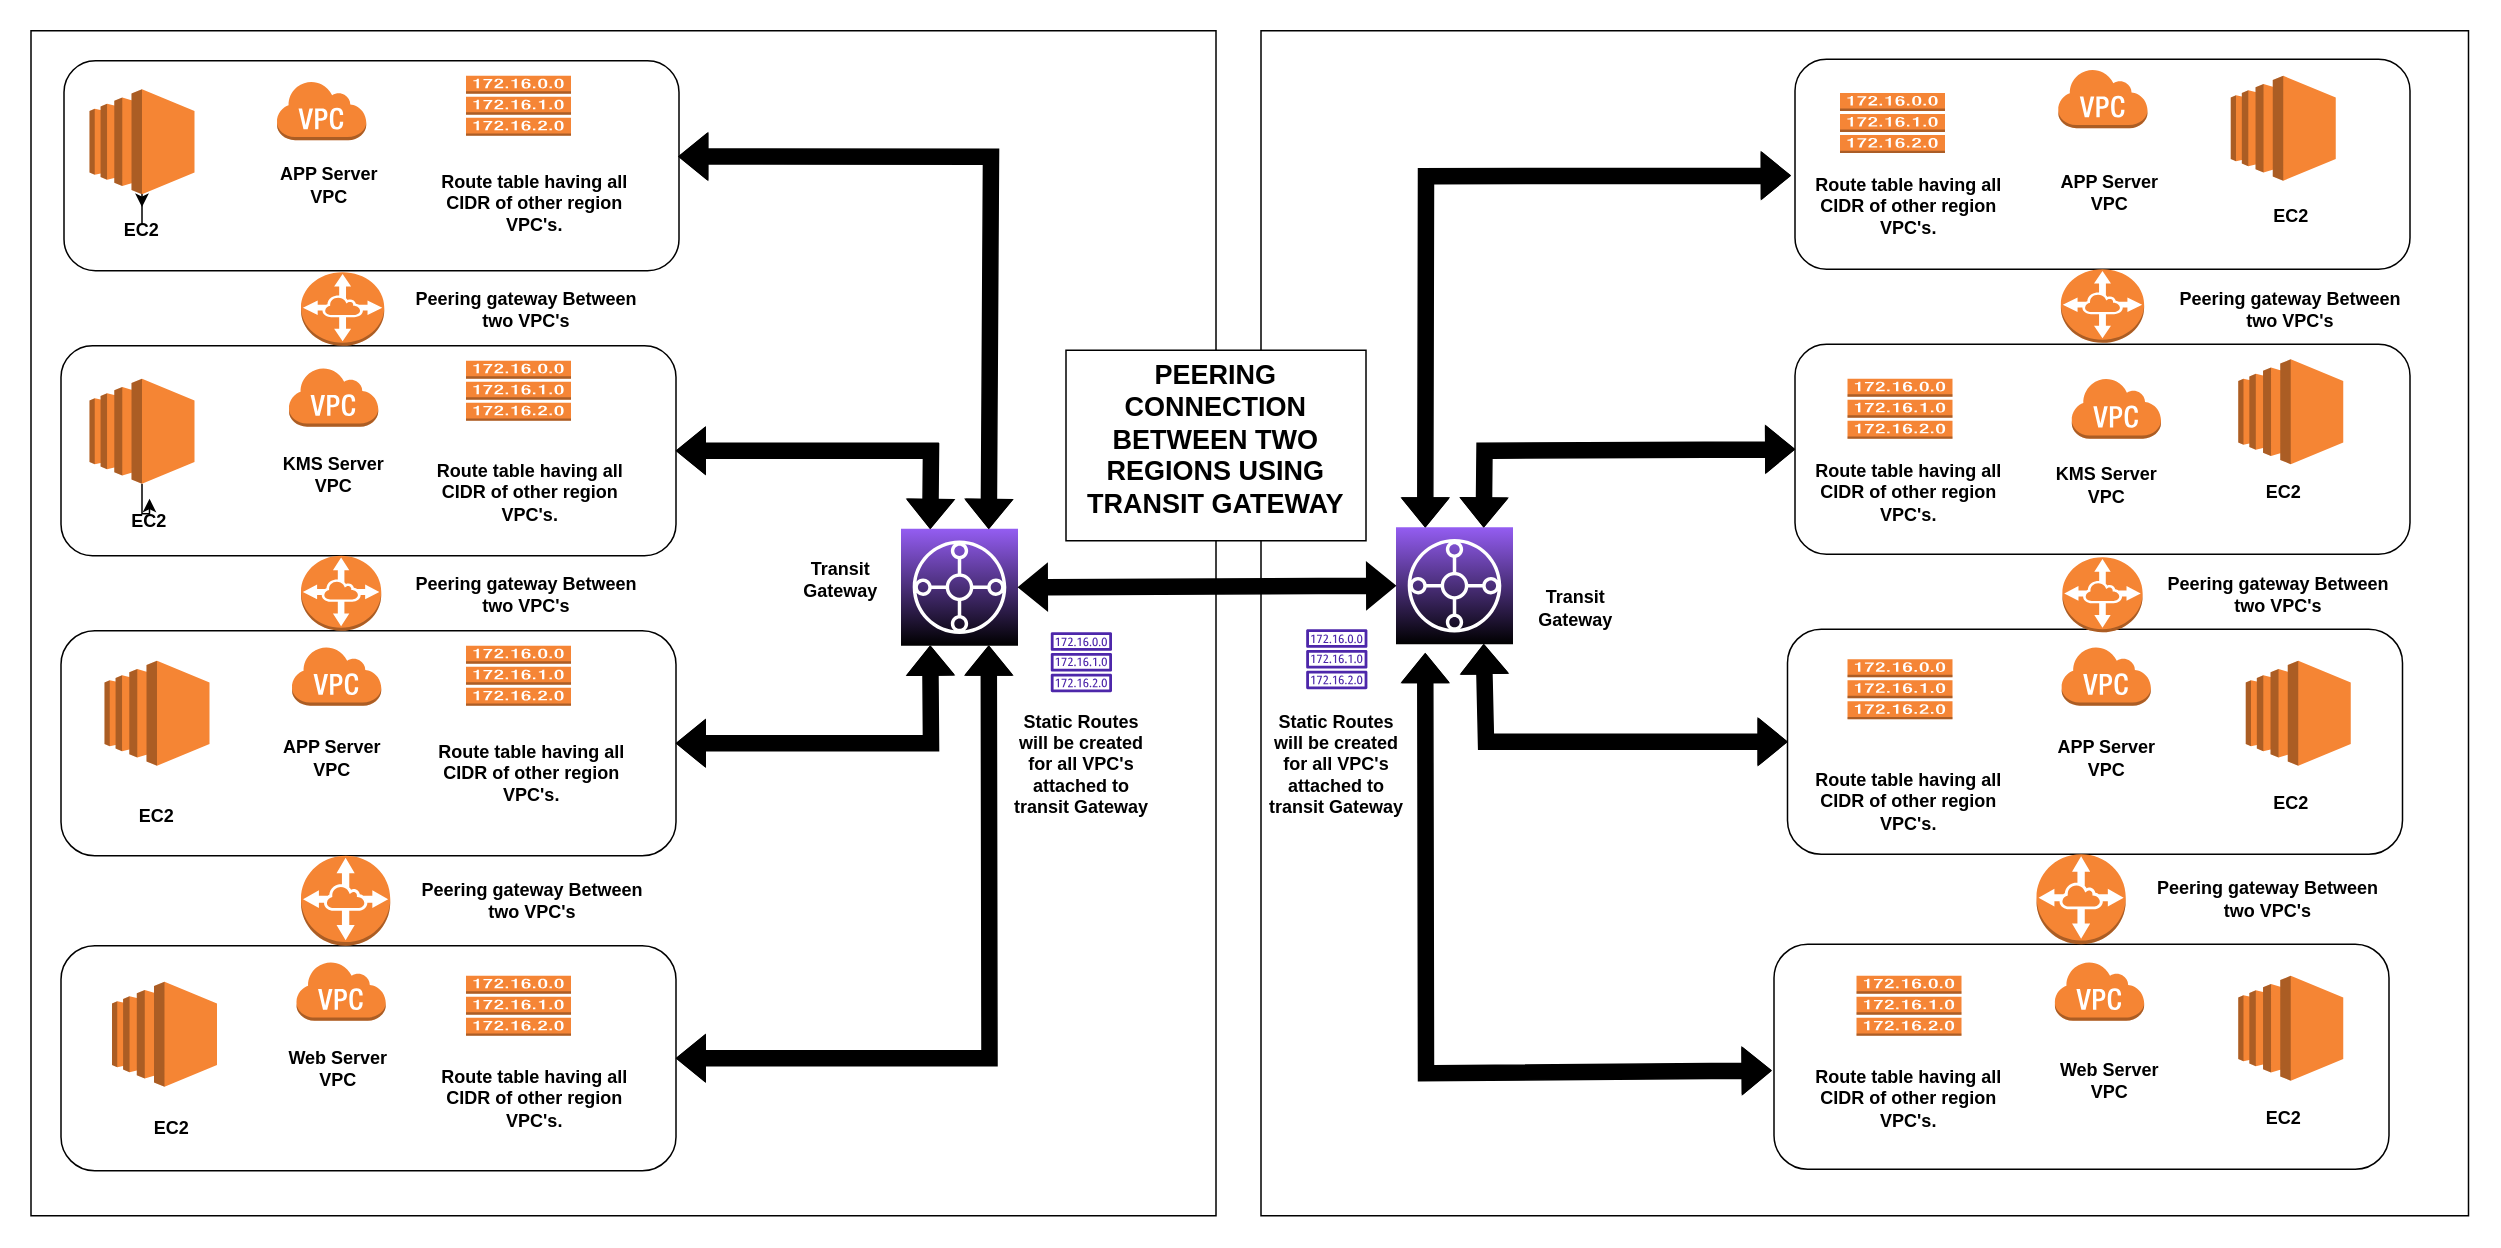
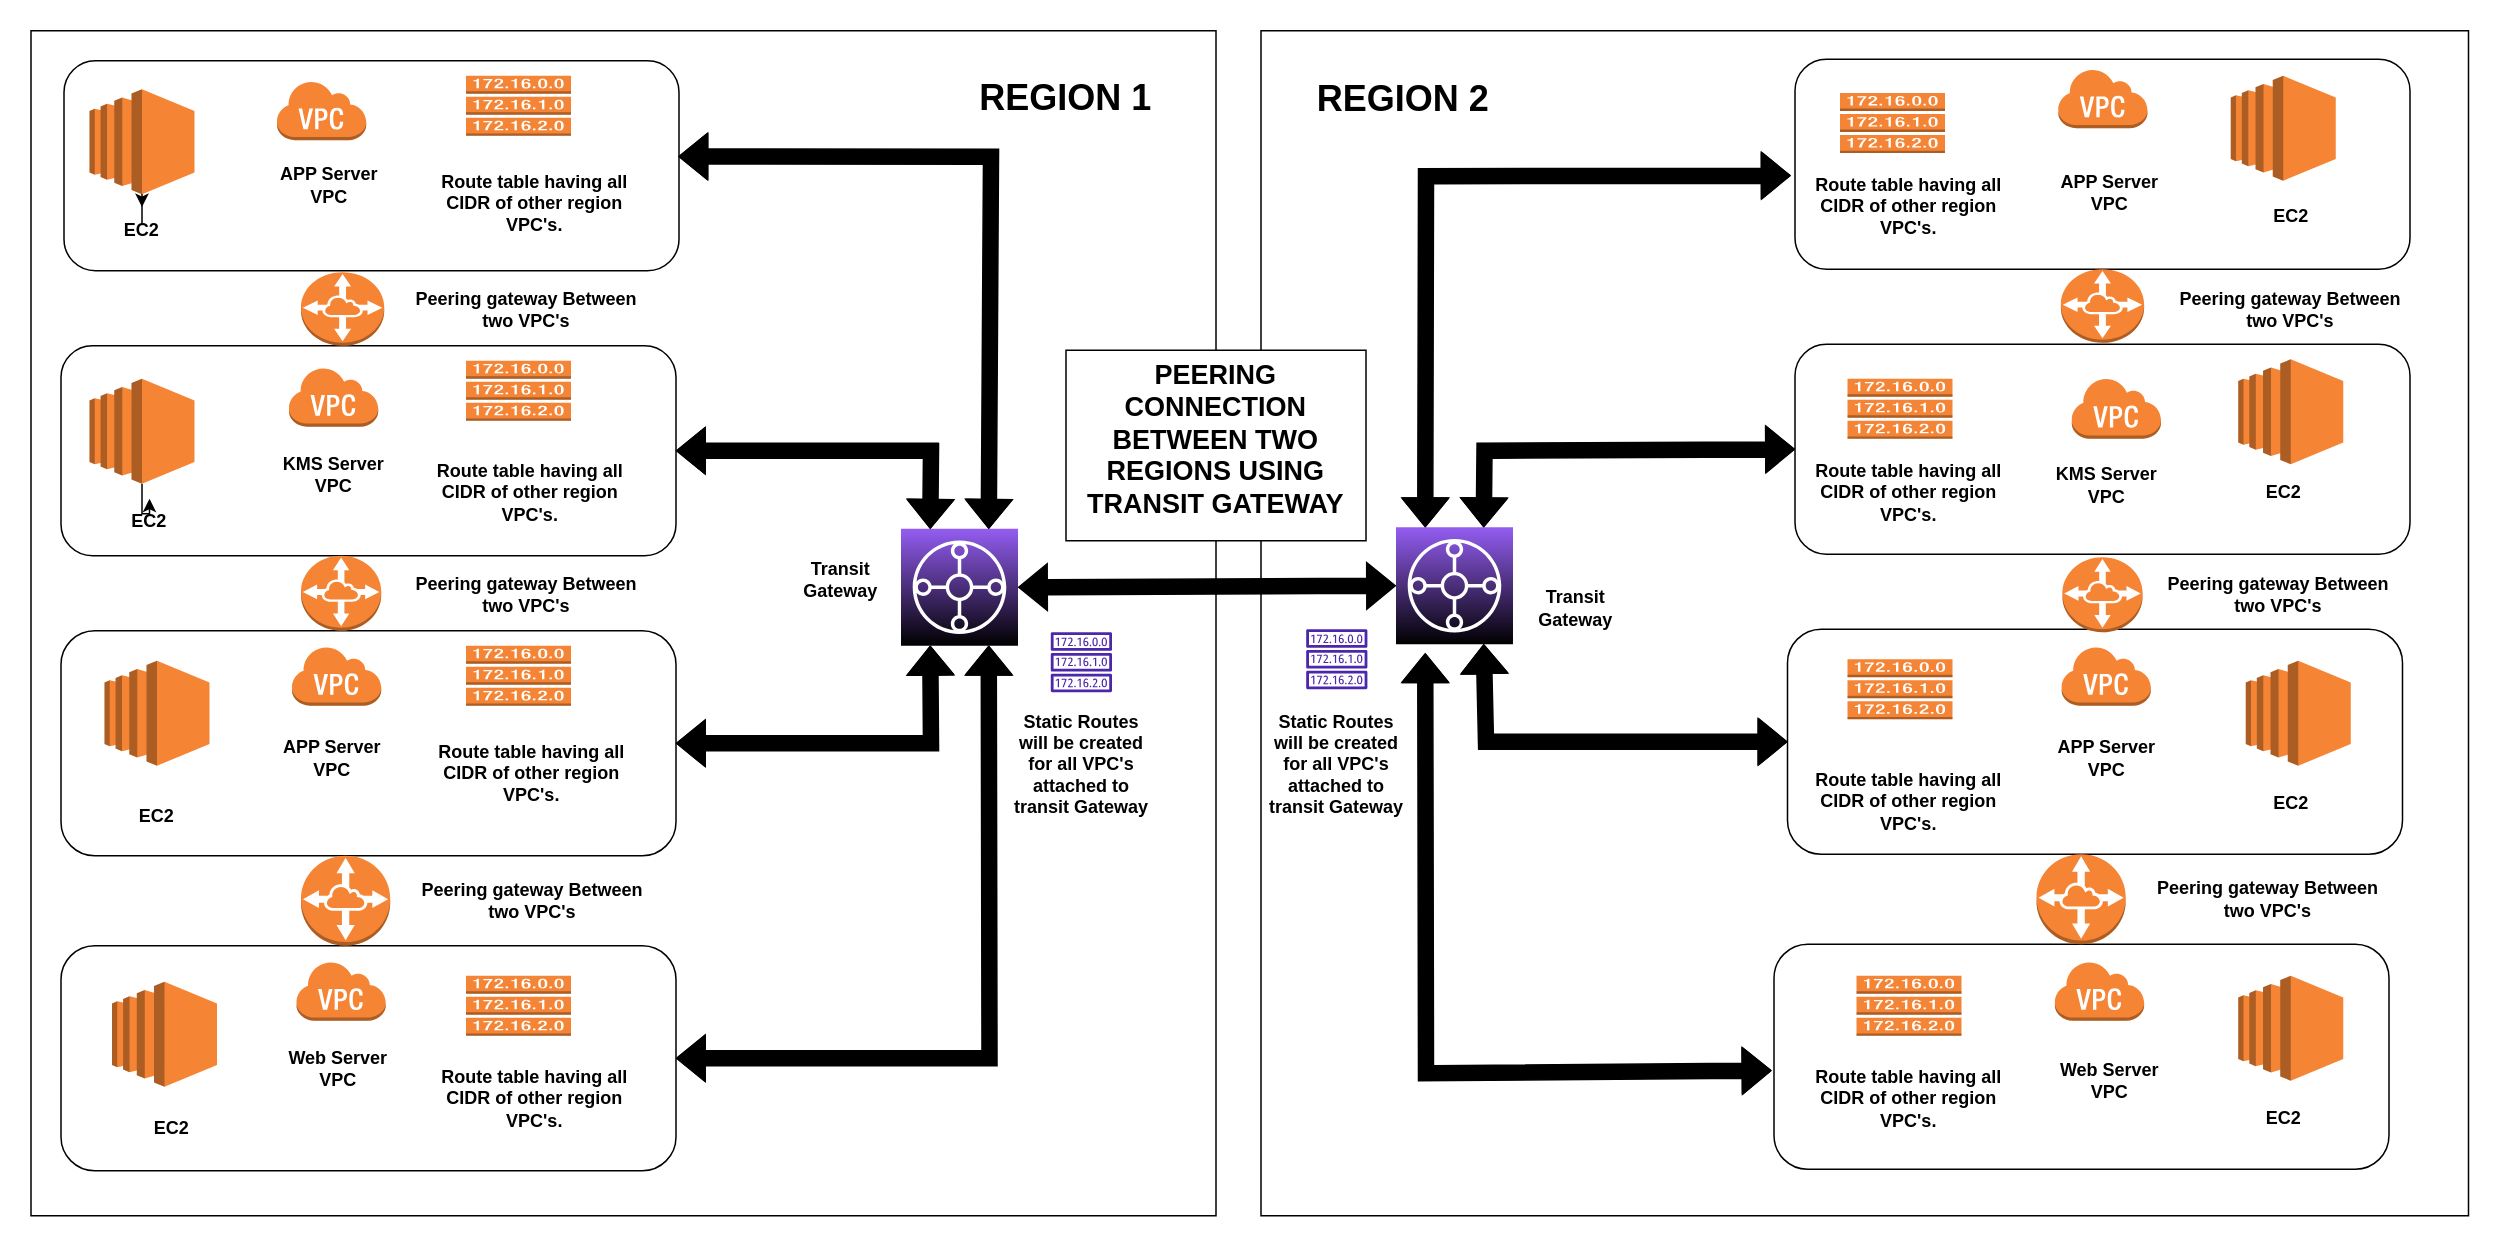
node "REGION 1": added
node "REGION 2": added
